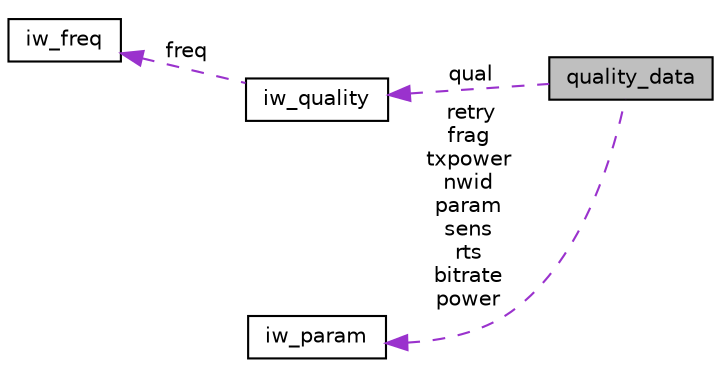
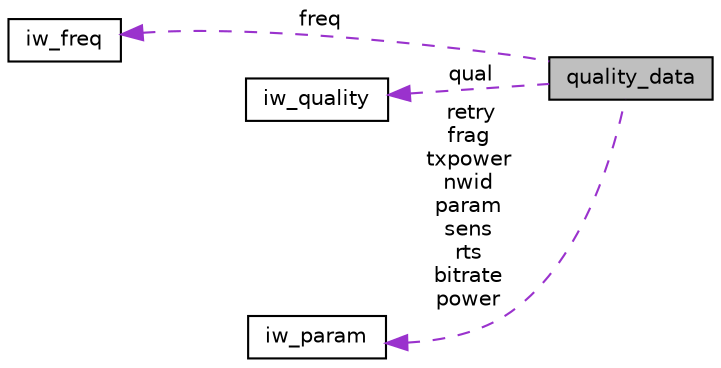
edge "iw_quality" -> "iw_freq": now "quality_data" -> "iw_freq"
